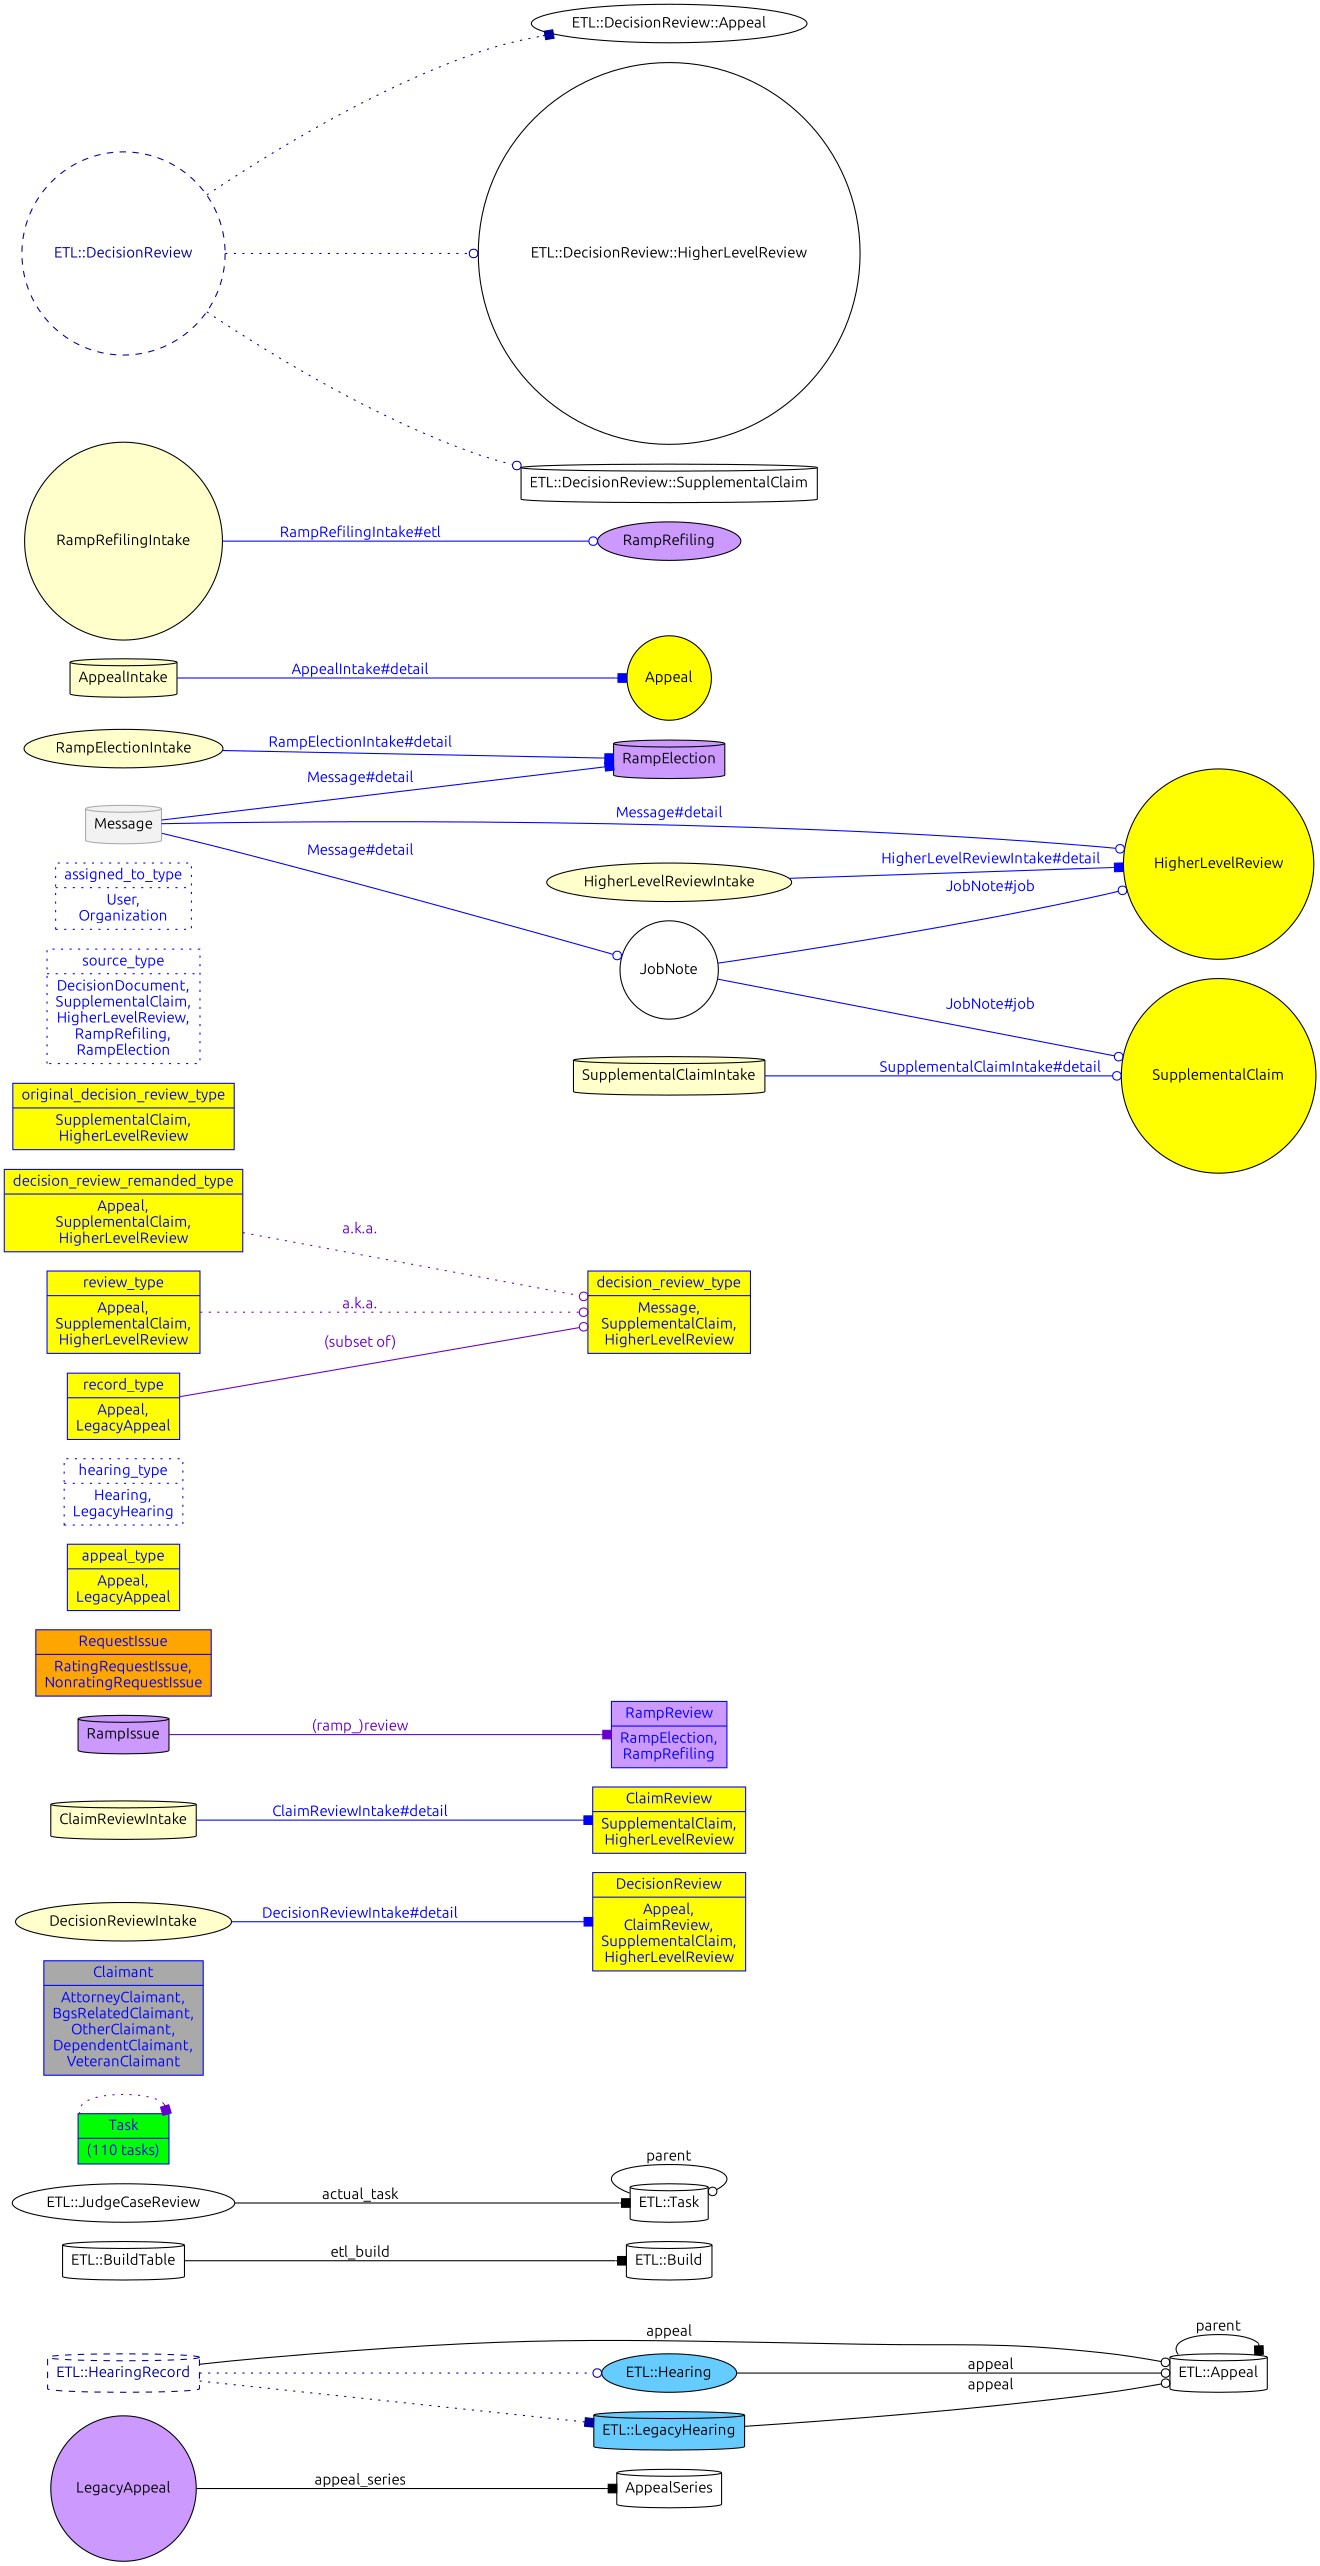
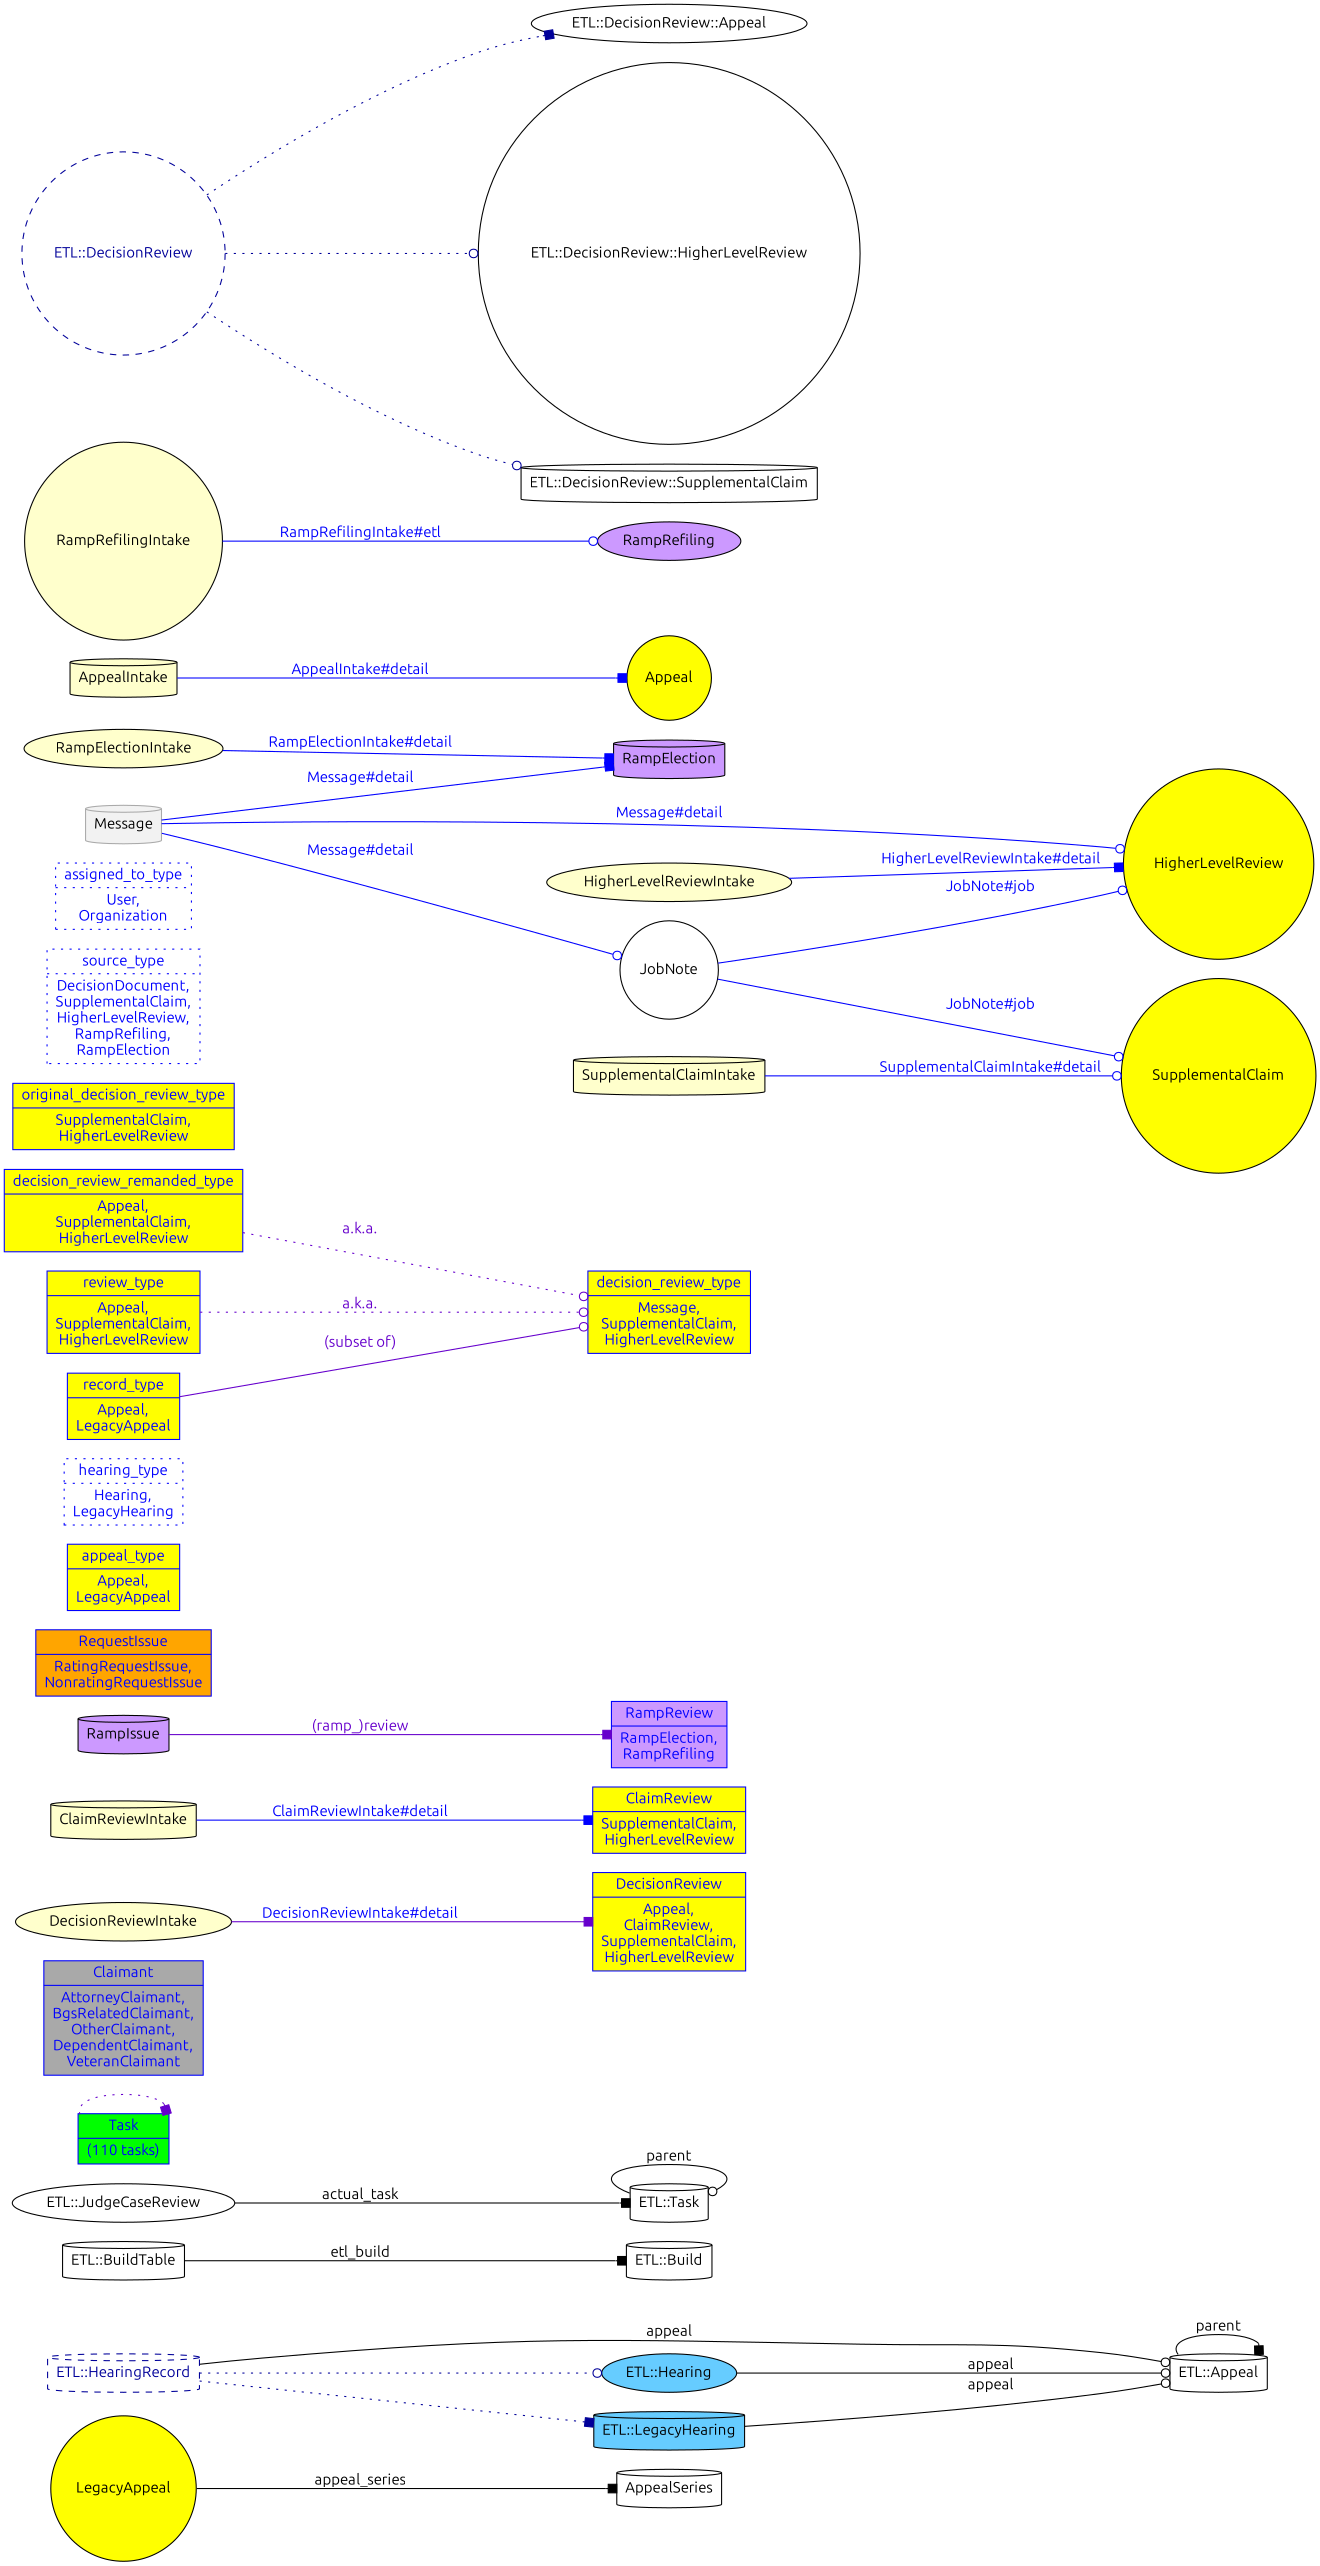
edge "DecisionReviewIntake" -> "DecisionReview": color #0000ff -> #6600cc
node "LegacyAppeal": fillcolor #cc99ff -> #ffff00
